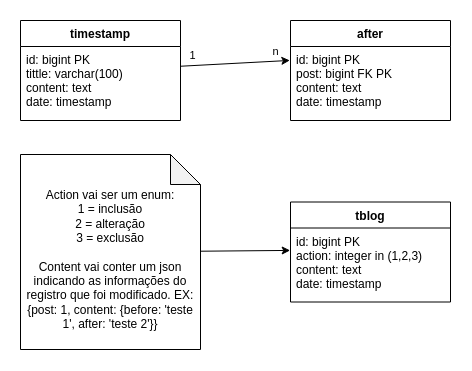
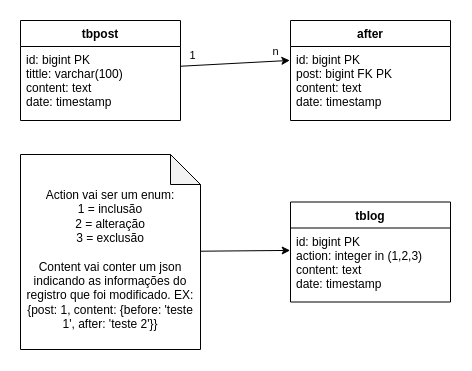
node "timestamp": label "timestamp" -> "tbpost"
